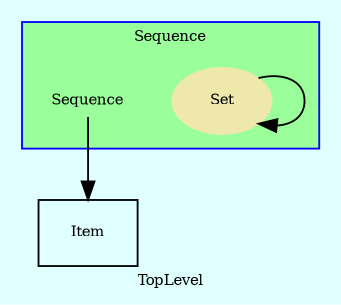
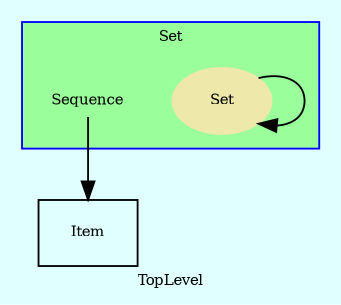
cluster "Sequence": label "Sequence" -> "Set"
